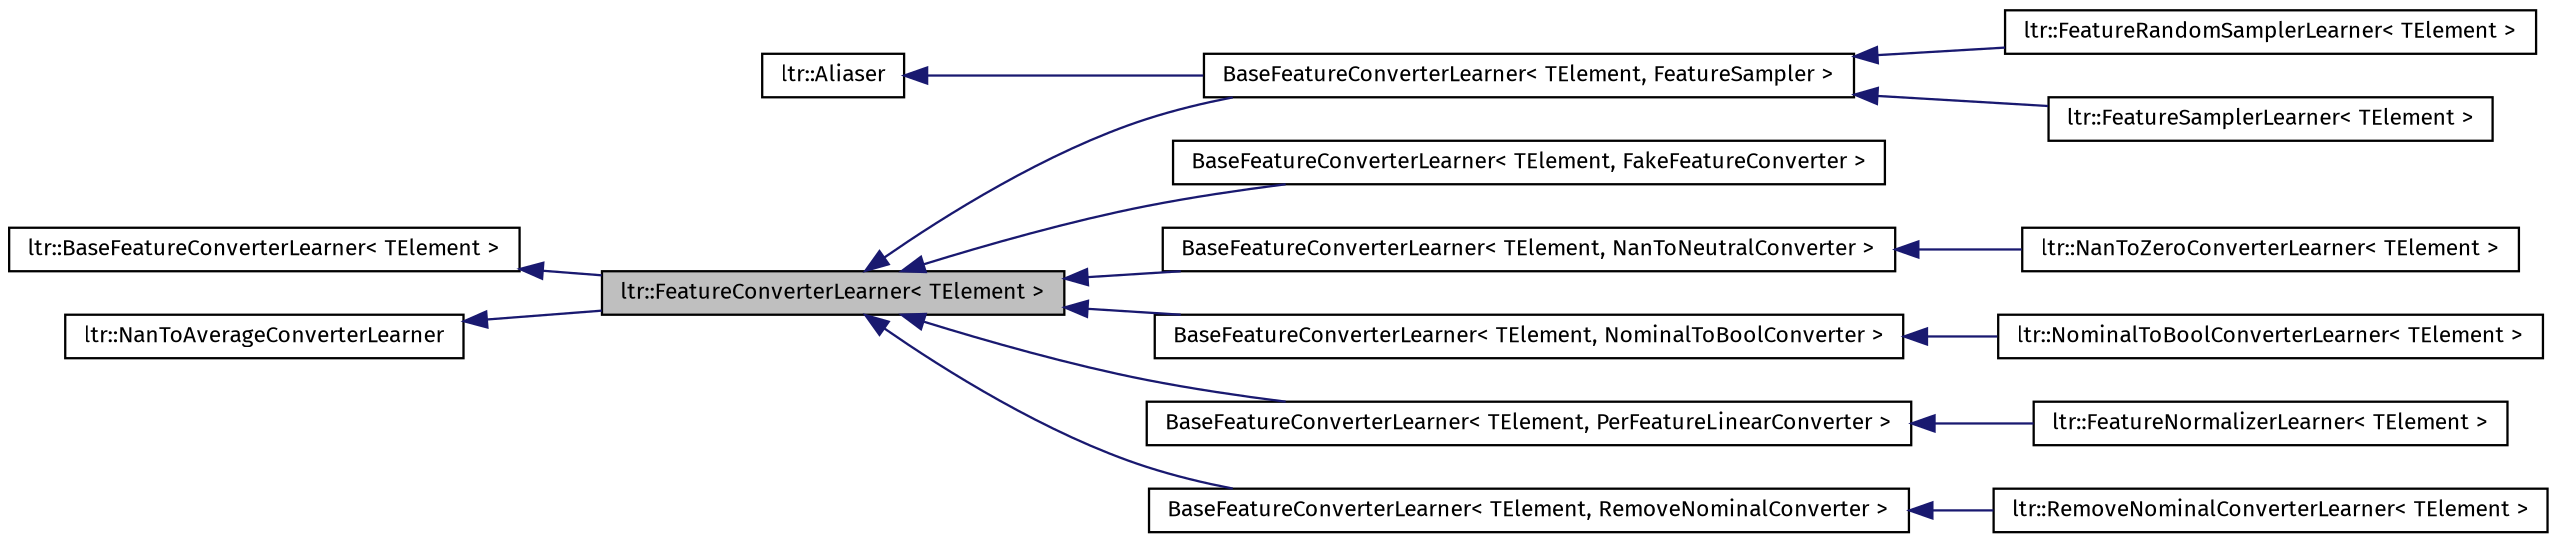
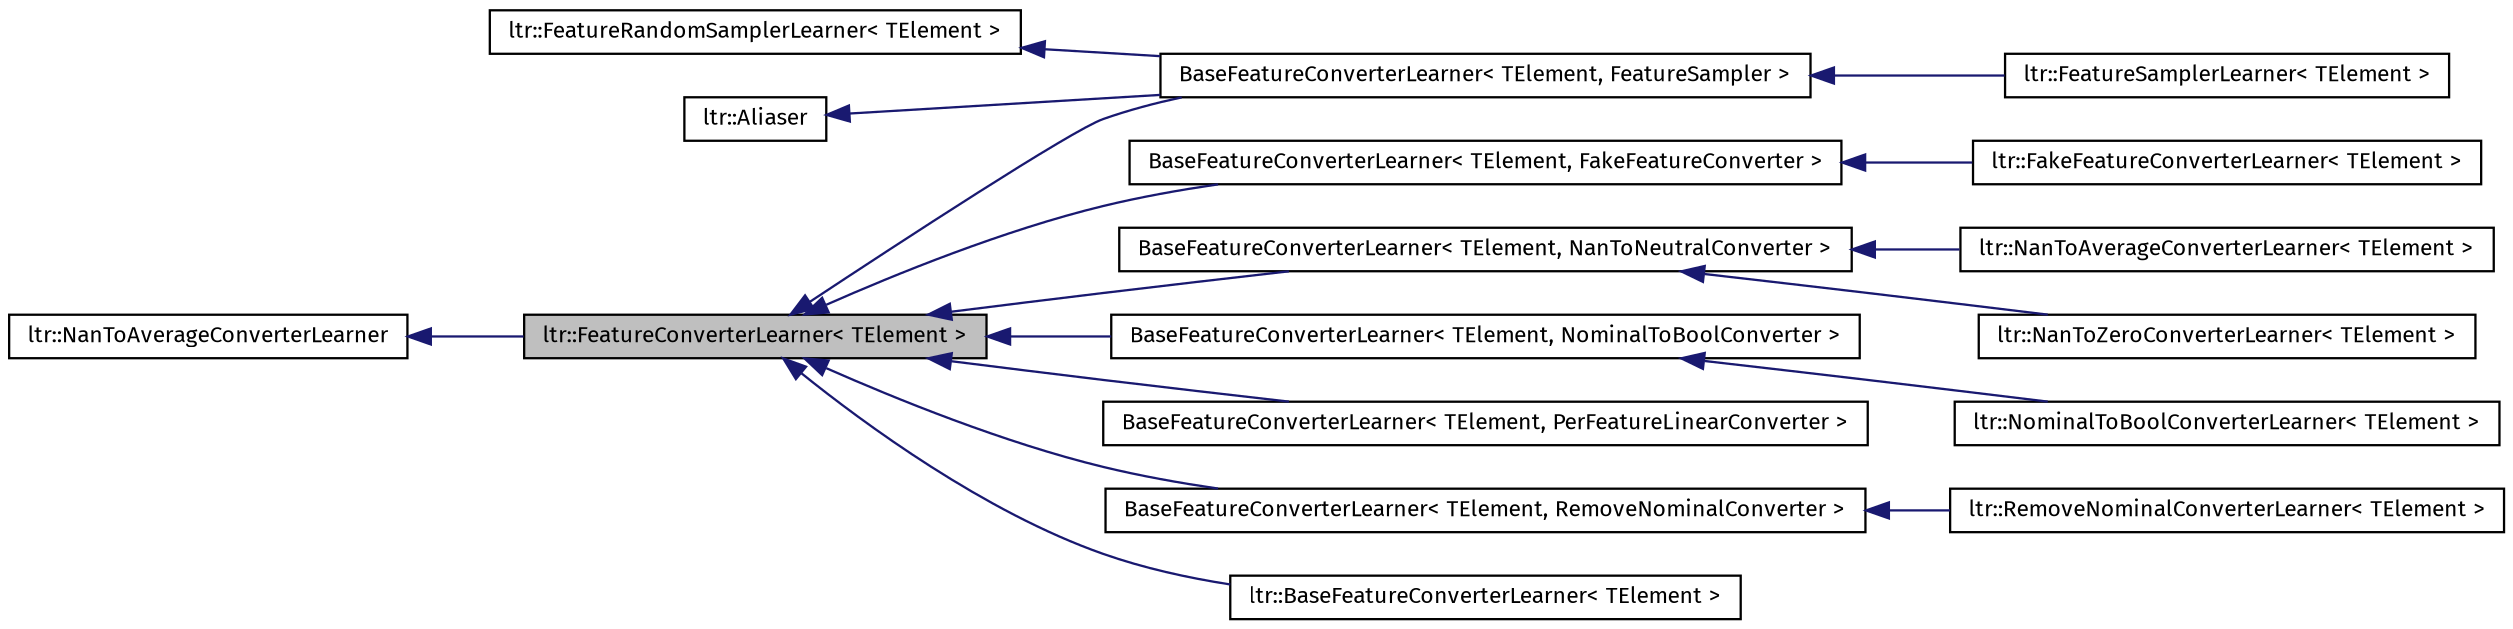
edge "ltr::FeatureRandomSamplerLearner< TElement >" -> "BaseFeatureConverterLearner< TElement, FeatureSampler >": reversed
node "ltr::FakeFeatureConverterLearner< TElement >": added
node "ltr::NanToAverageConverterLearner< TElement >": added
edge "ltr::FeatureConverterLearner< TElement >" -> "ltr::BaseFeatureConverterLearner< TElement >": reversed
node "ltr::FeatureNormalizerLearner< TElement >": removed
